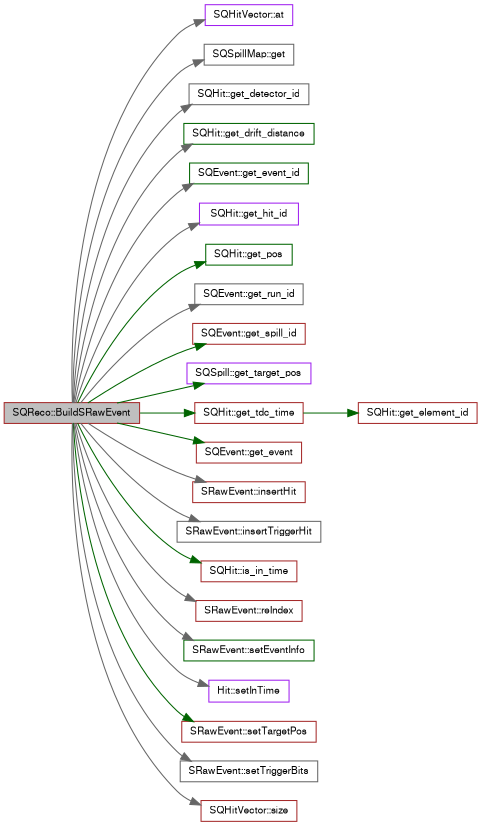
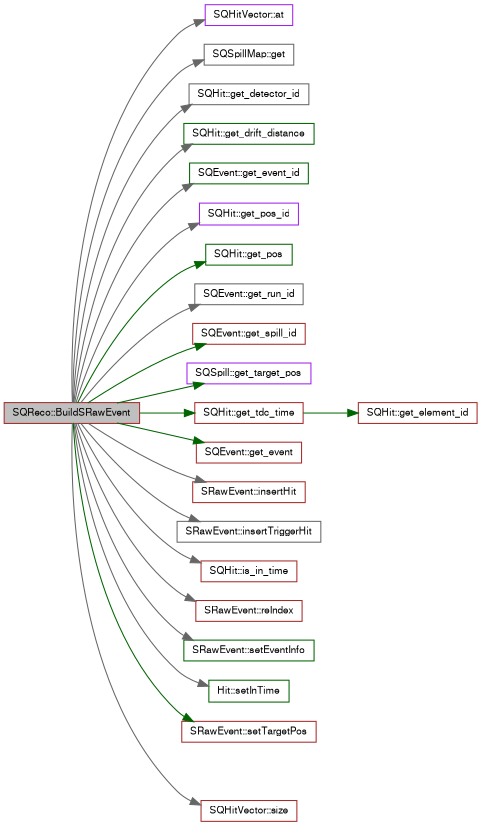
node "SQHit::get_hit_id": label "SQHit::get_hit_id" -> "SQHit::get_pos_id"
edge "SQReco::BuildSRawEvent" -> "SQHit::is_in_time": color darkgreen -> gray40
node "Hit::setInTime": color purple -> darkgreen
node "SRawEvent::setTriggerBits": removed
